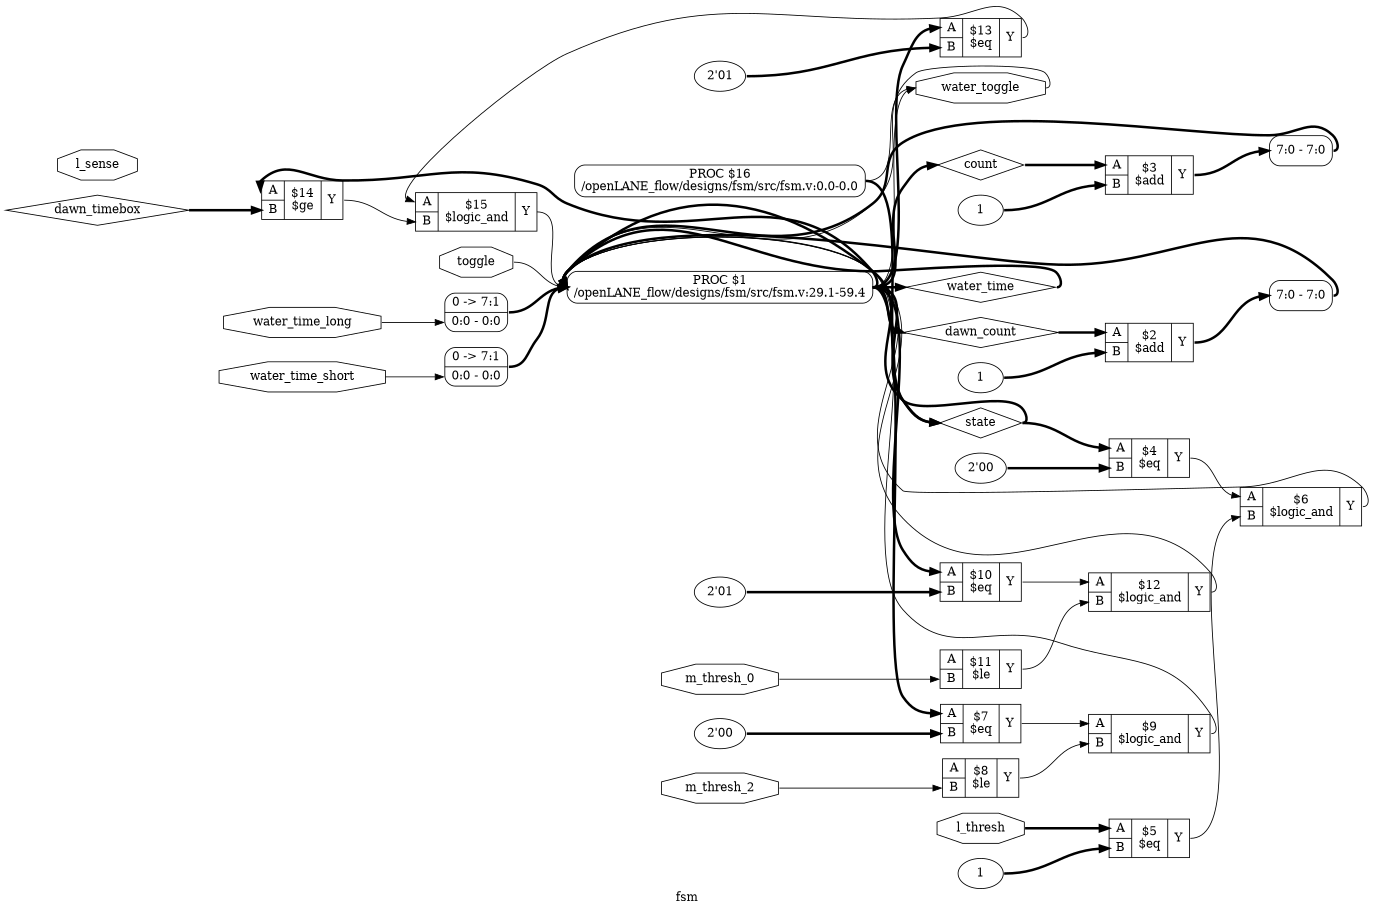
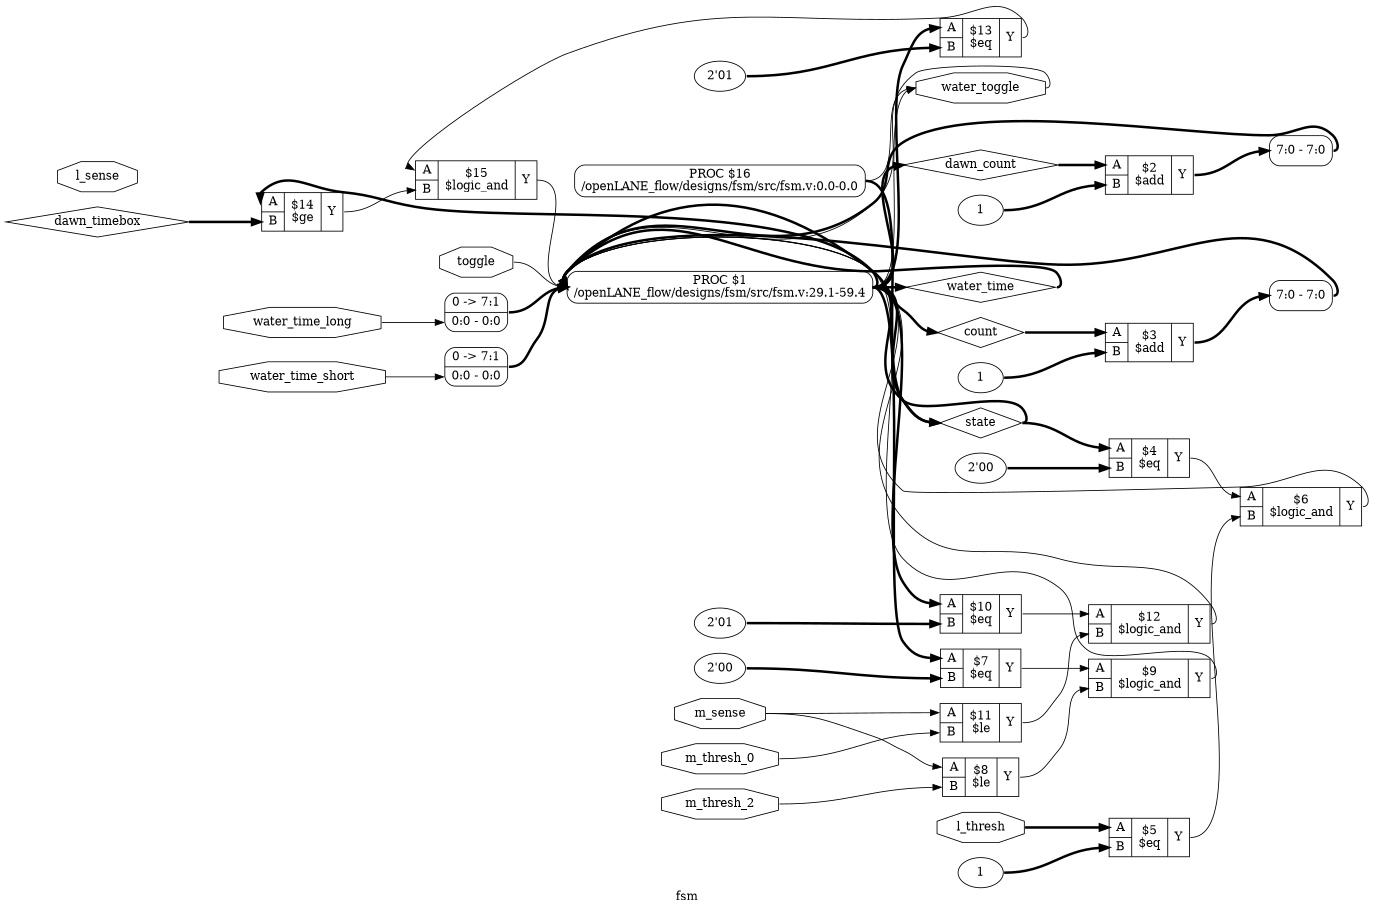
node "m_sense": added
